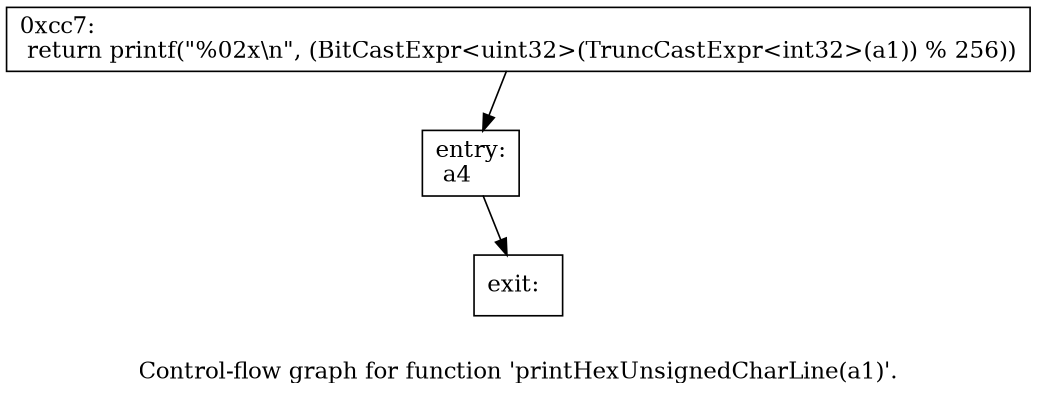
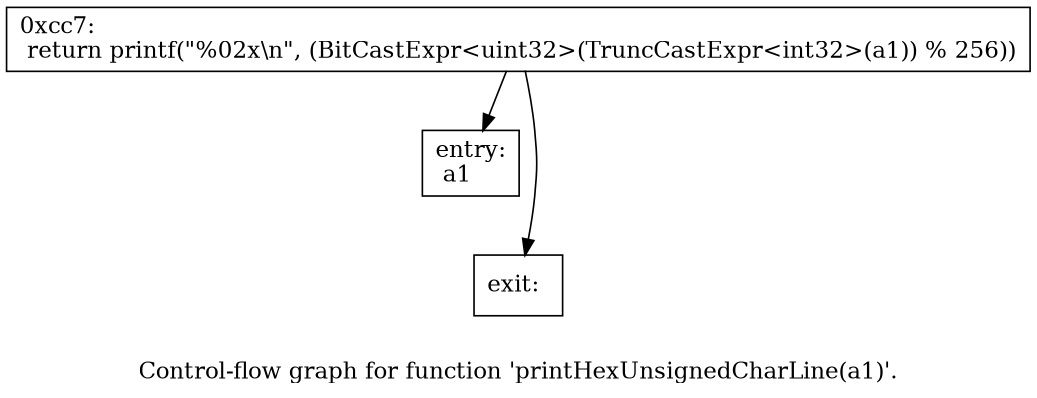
node "entry:": text "a4" -> "a1"
edge "entry:" -> "exit:": now "0xcc7:" -> "exit:"
